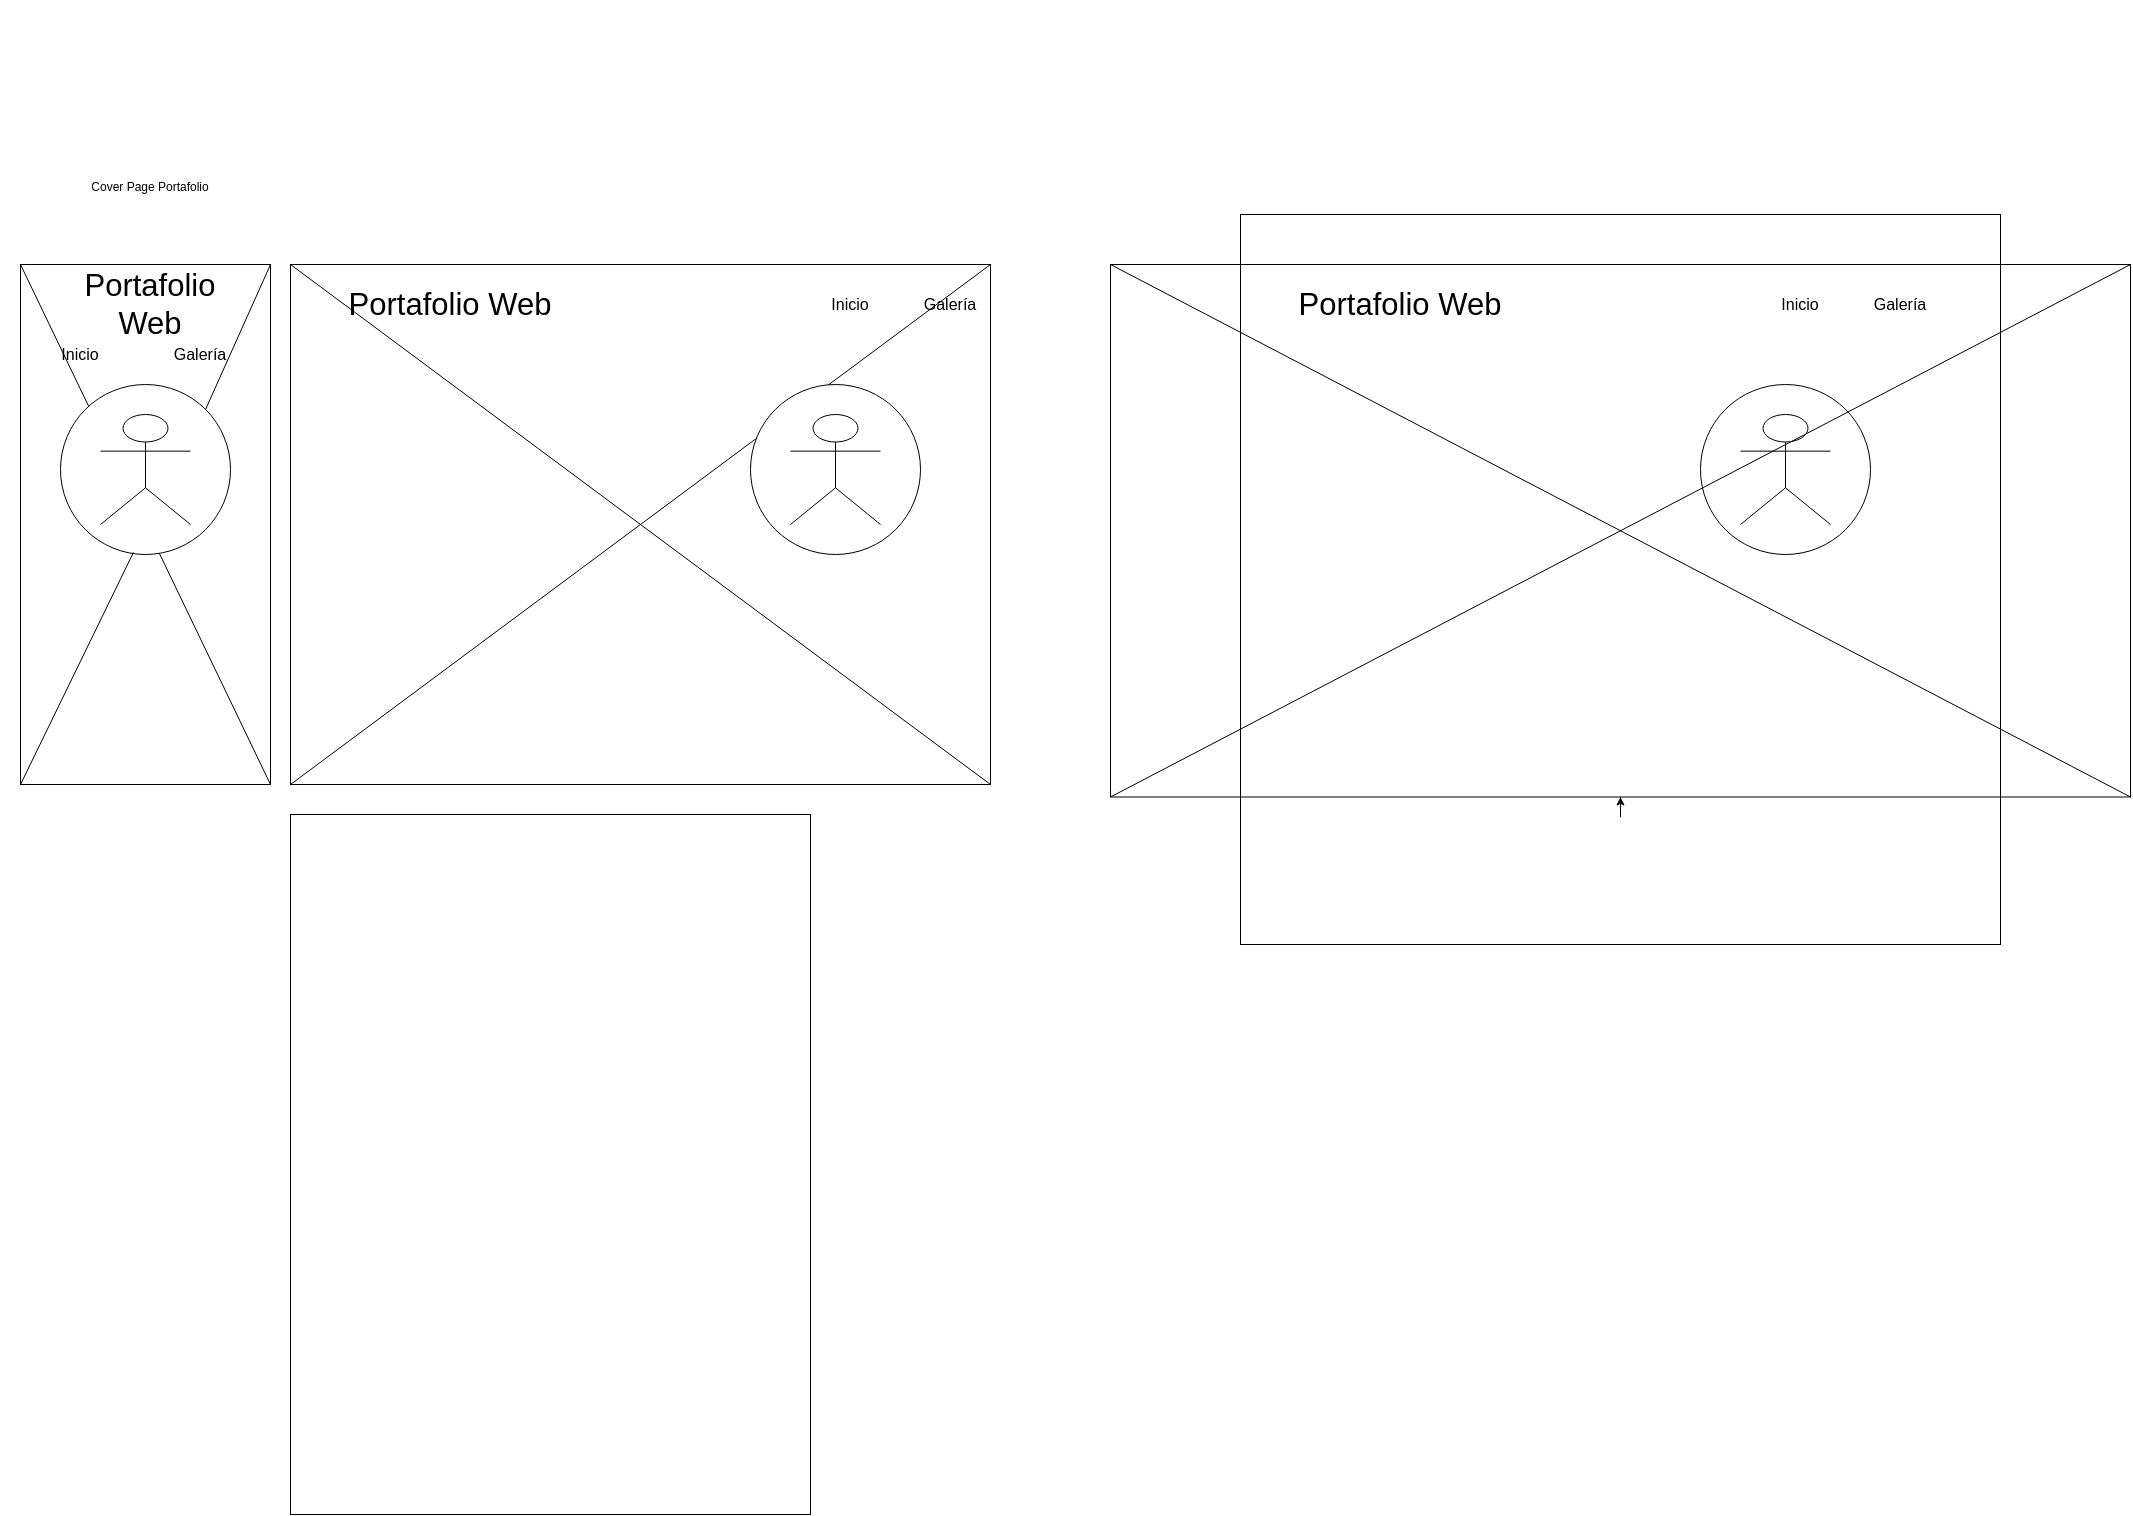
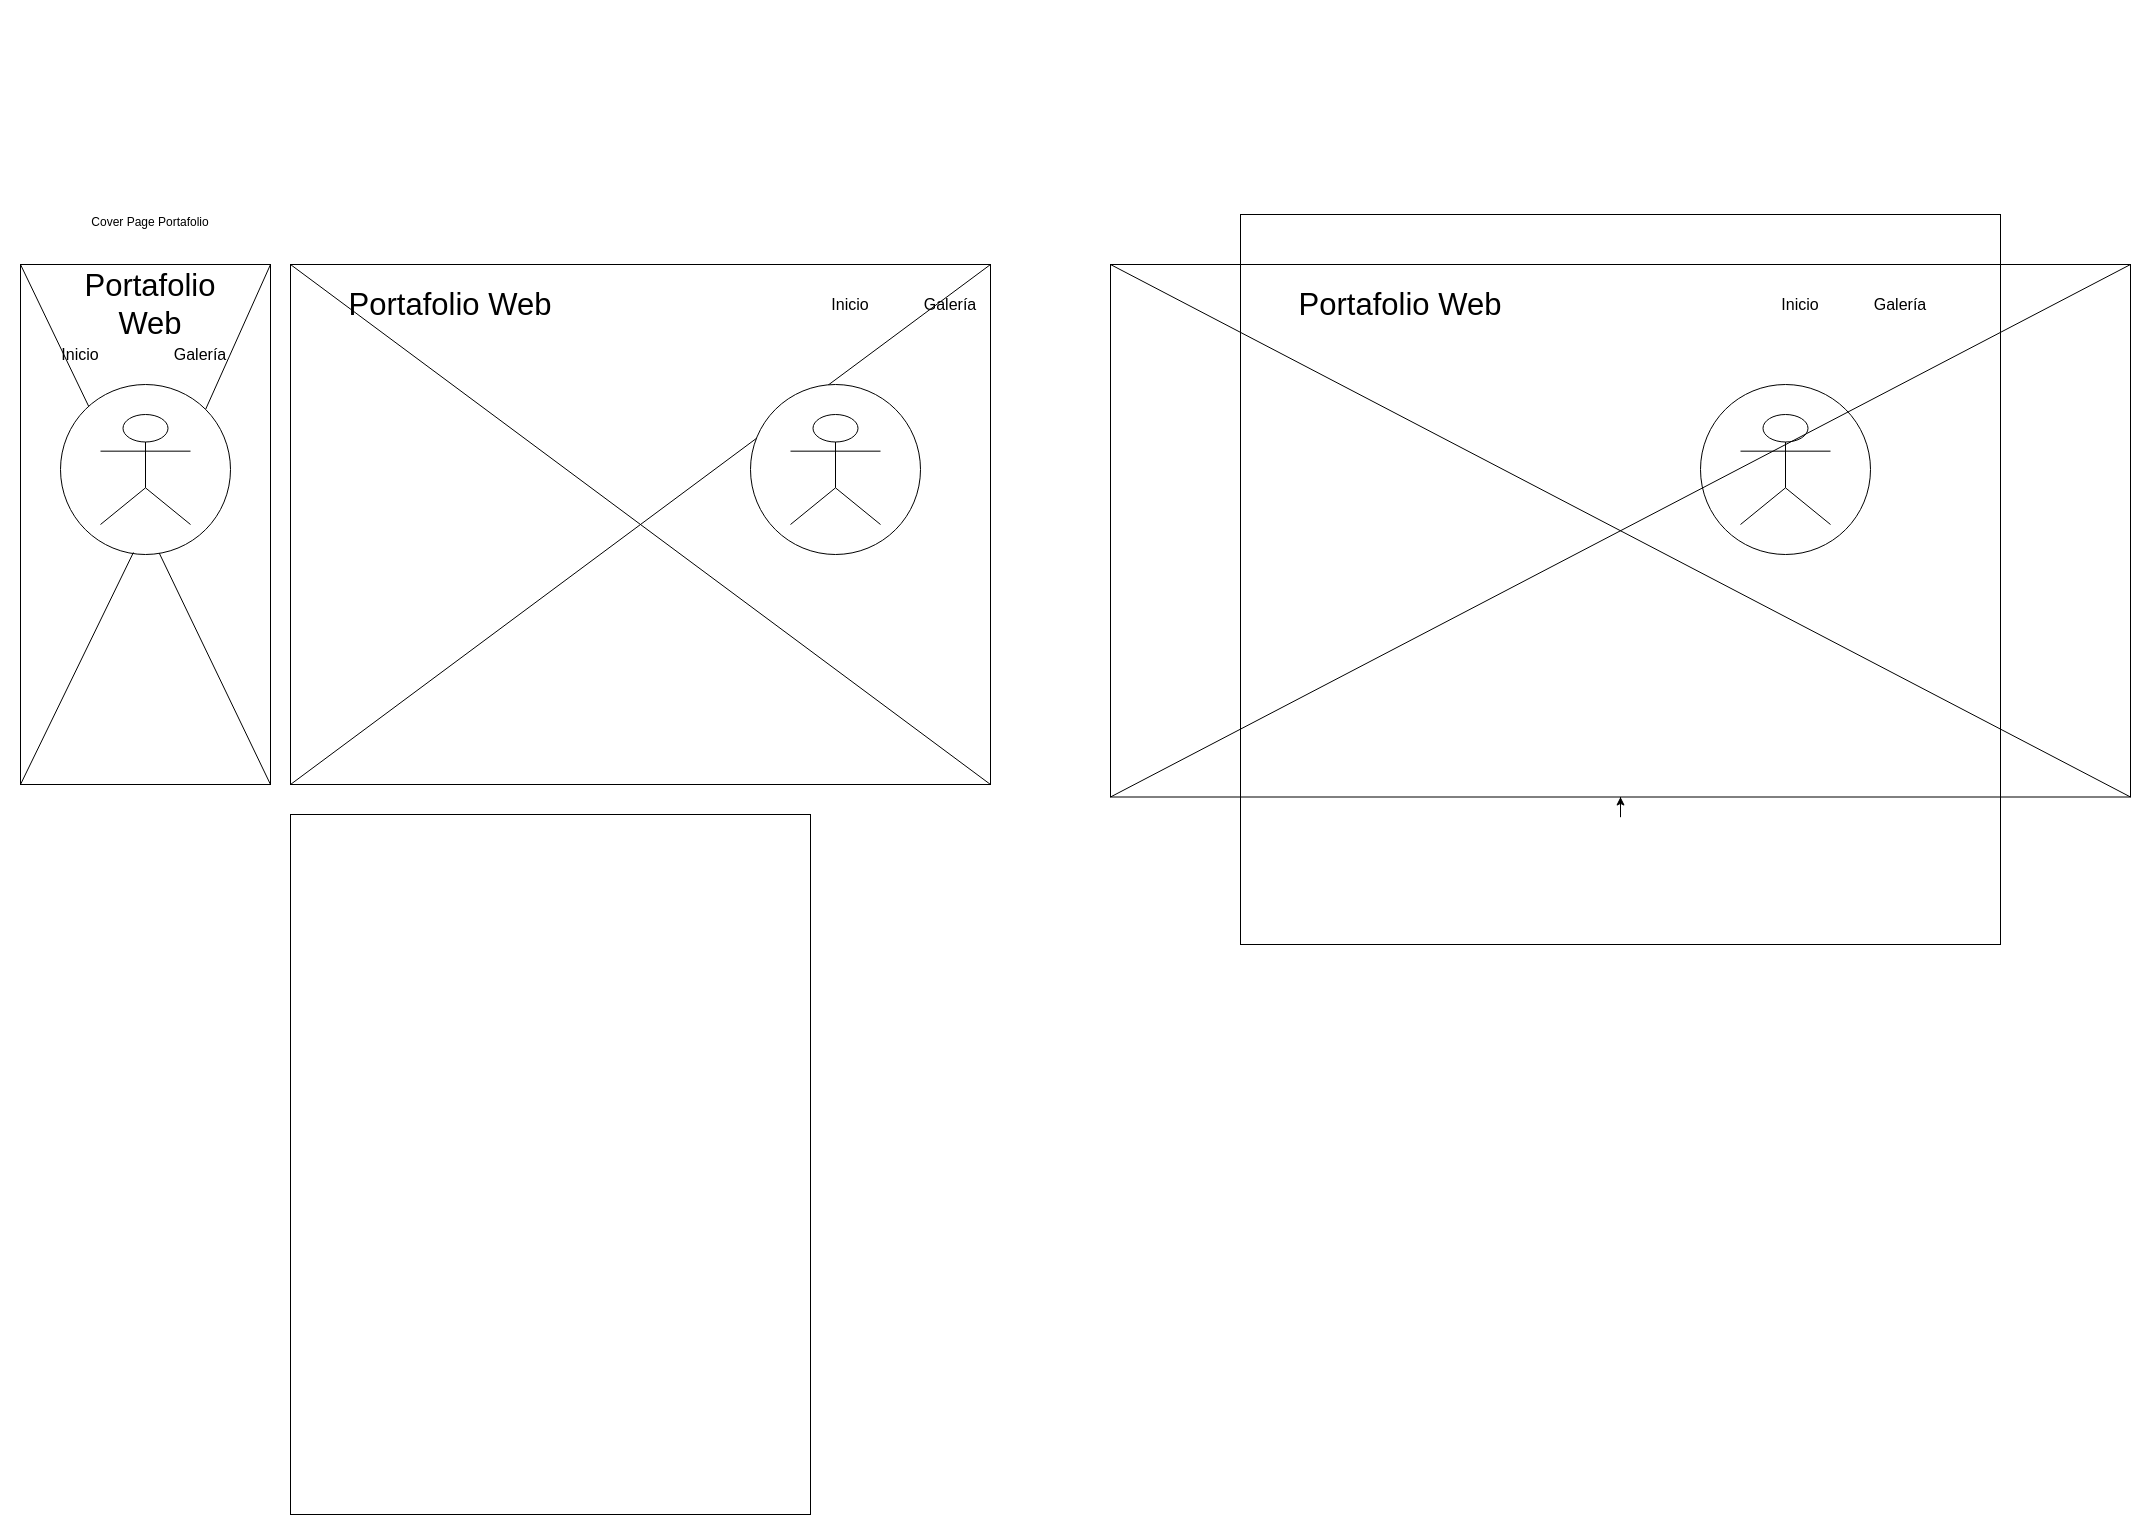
node "Cover Page Portafolio": moved (151, 187) -> (151, 222)
